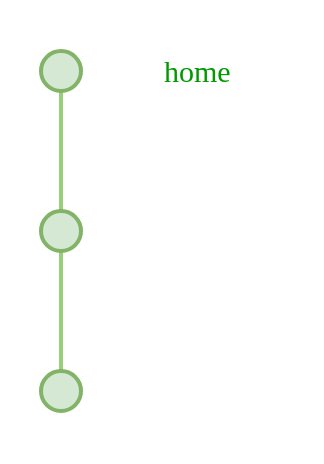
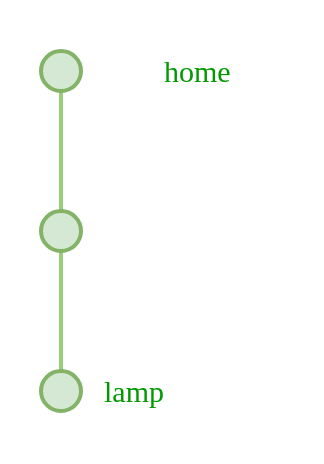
node "lamp": added
